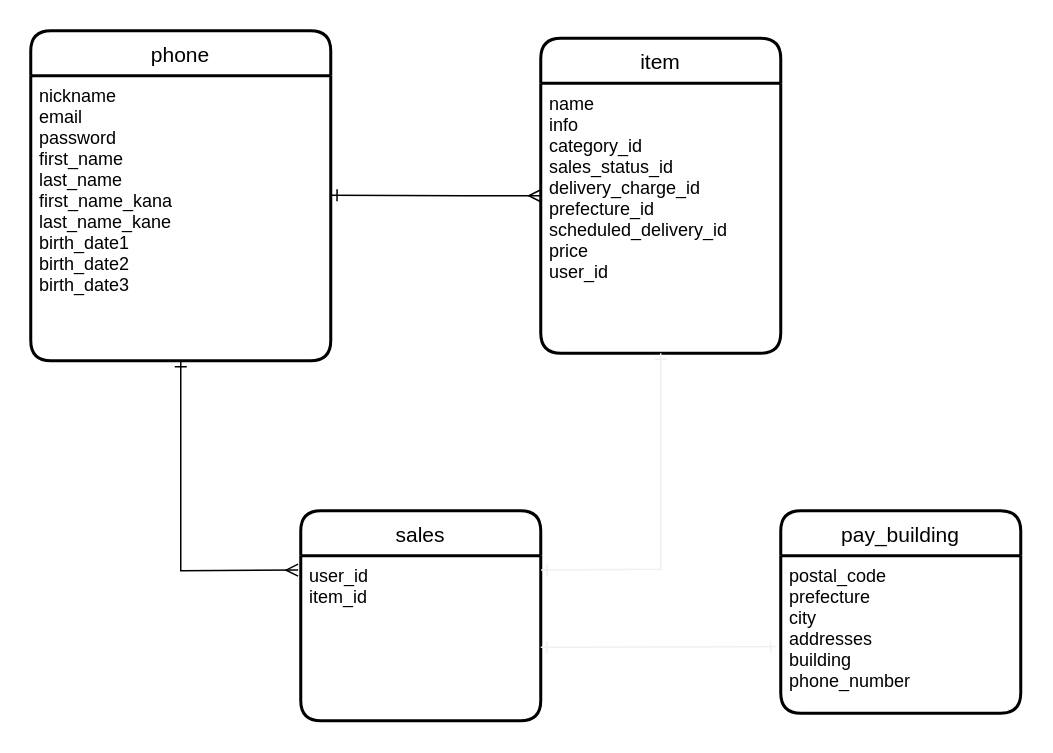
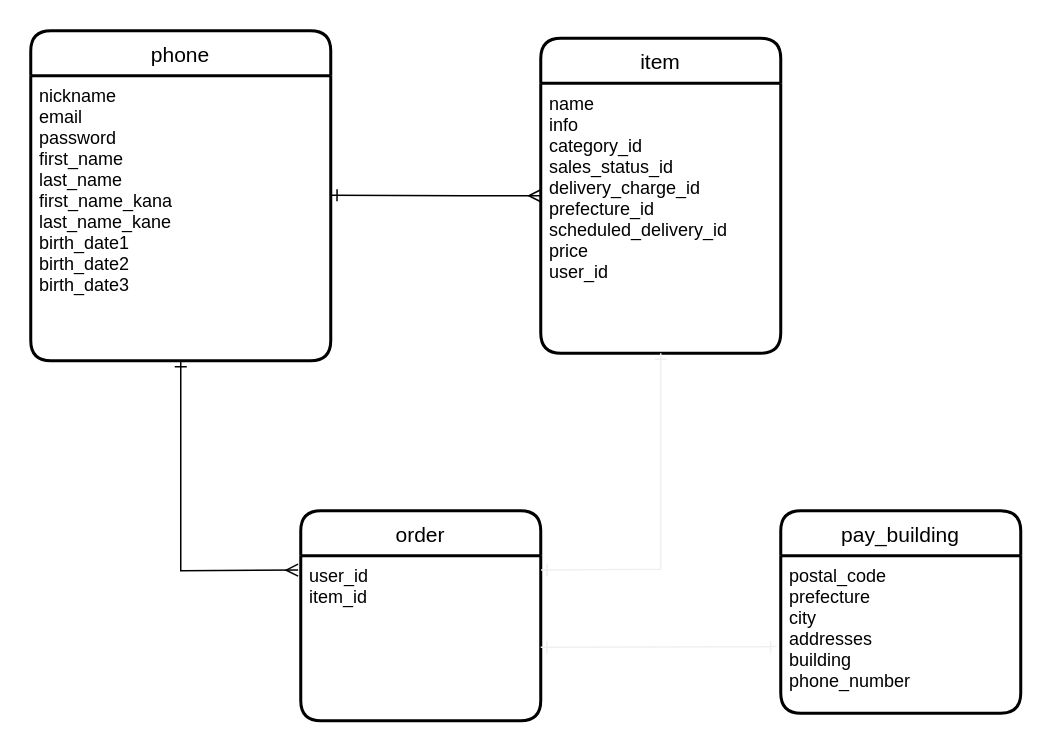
node "sales": label "sales" -> "order"
